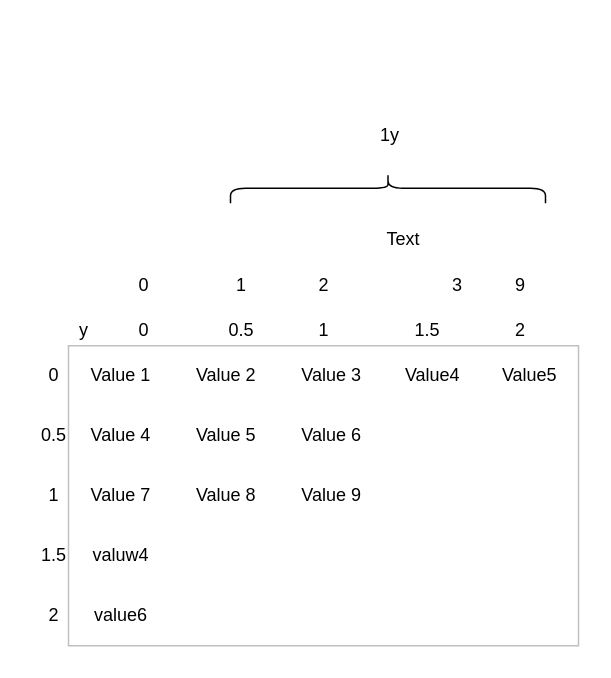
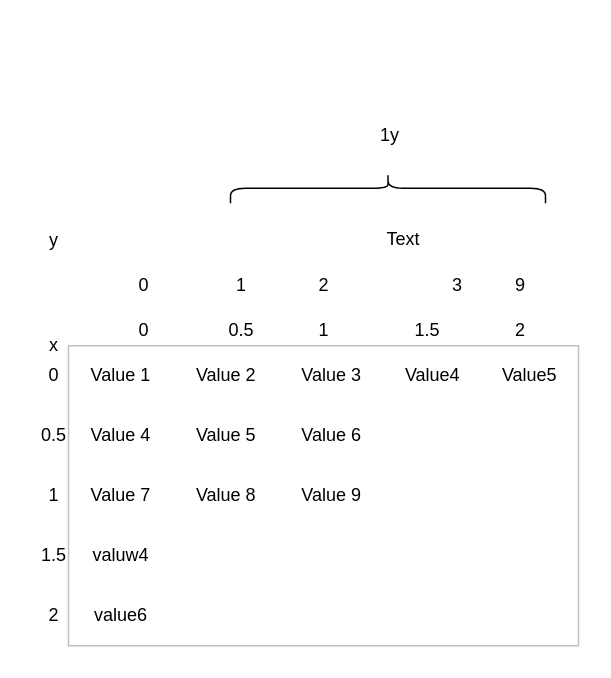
node "y": moved (83, 331) -> (53, 241)
node "x": added
